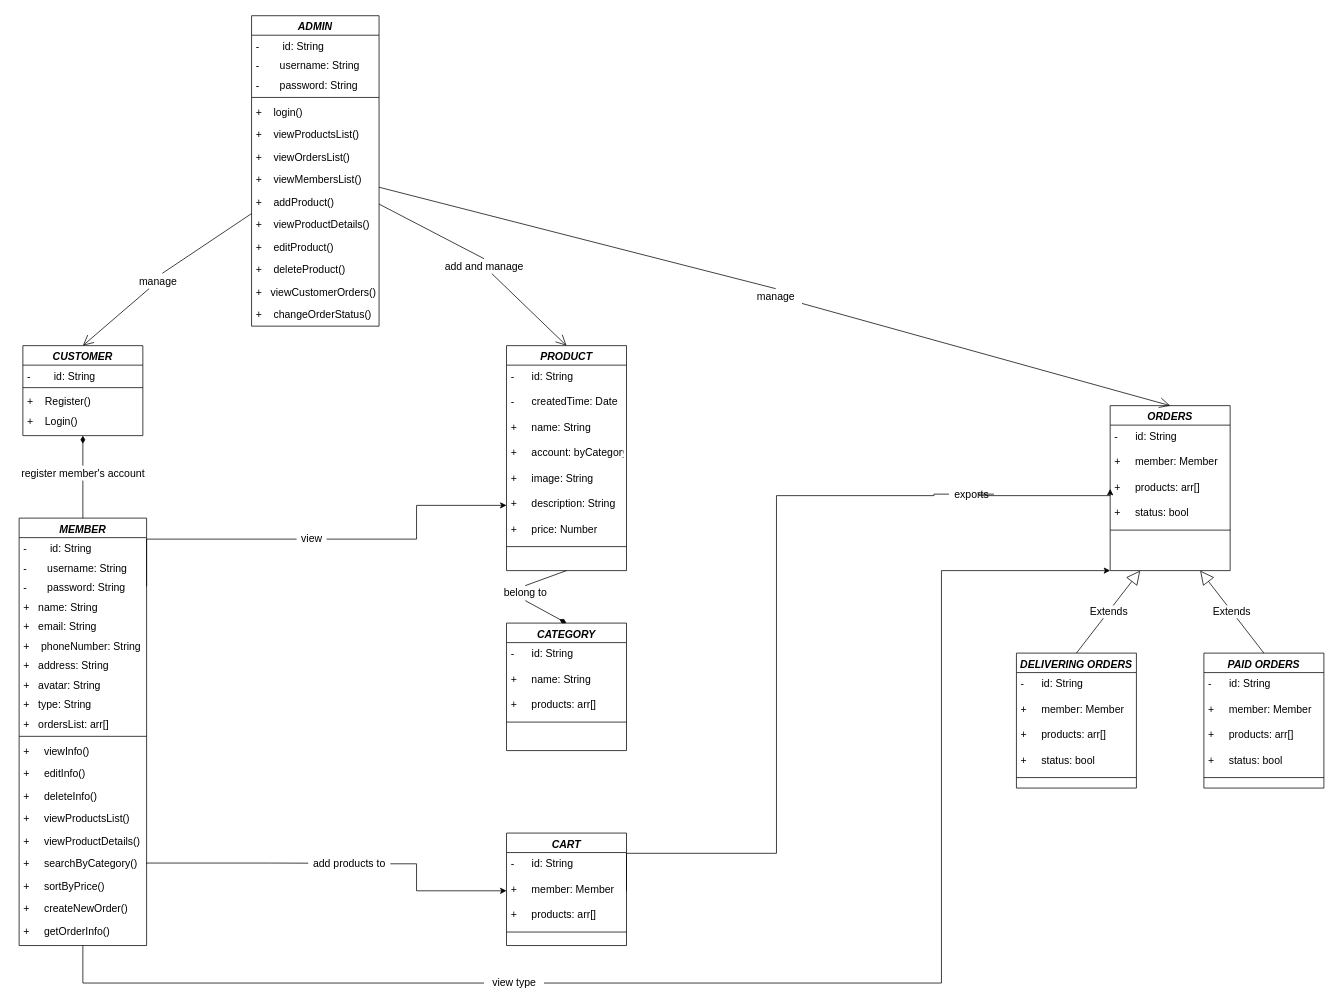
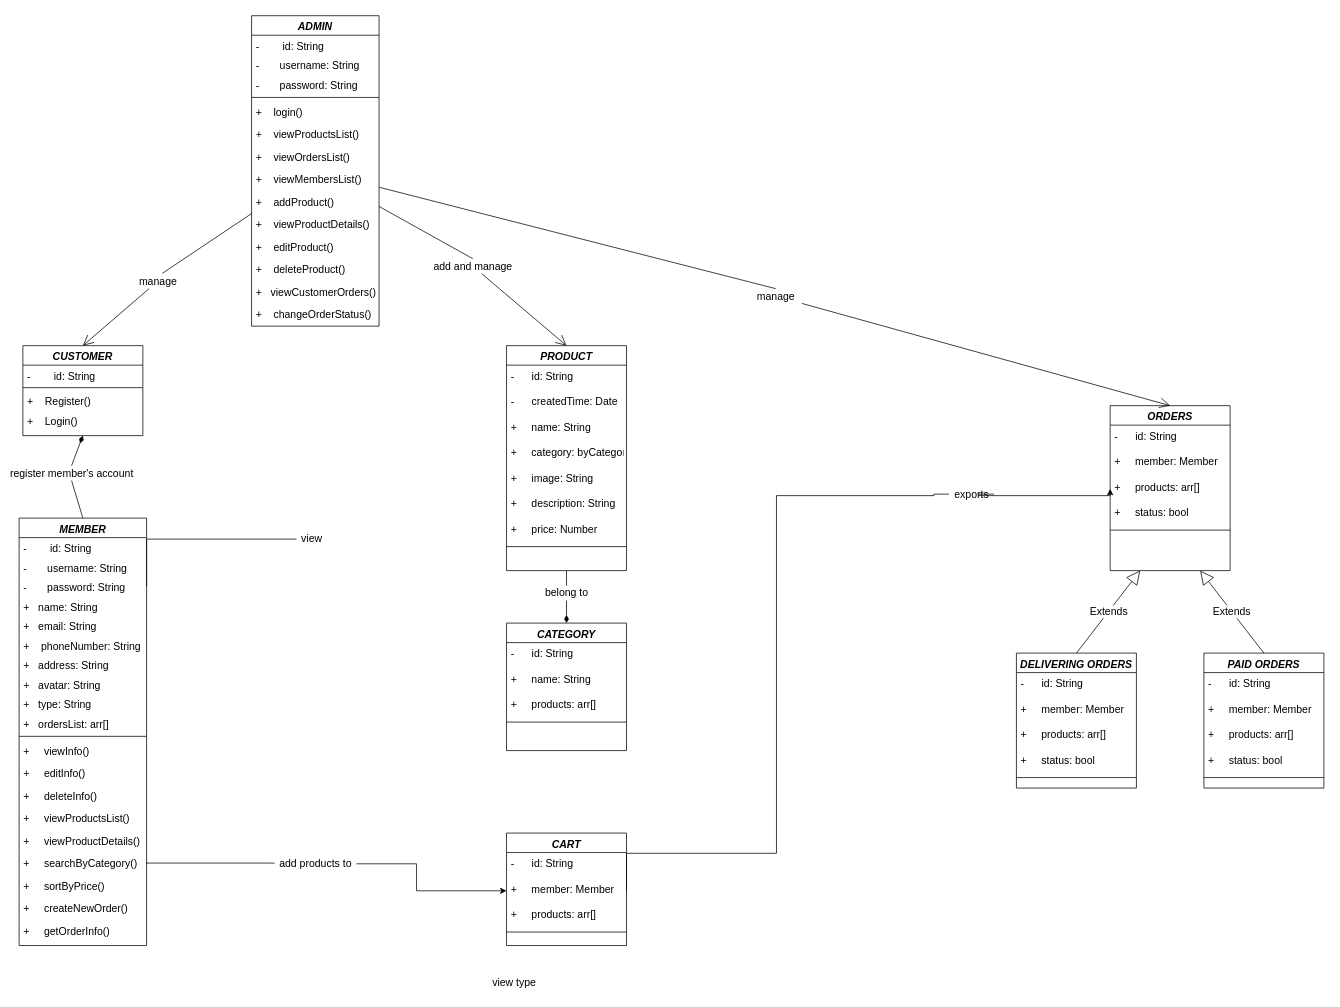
node "add and manage": moved (484, 266) -> (473, 266)
node "+ account: byCategoryID": label "+ account: byCategoryID" -> "+ category: byCategoryID"
node "register member's account": moved (83, 473) -> (72, 473)
edge "view" -> "+ description: String": removed
node "belong to": moved (525, 593) -> (567, 593)
edge "view type" -> "ORDERS": removed
node "add products to": moved (349, 864) -> (315, 864)
edge "MEMBER" -- "view type": removed
